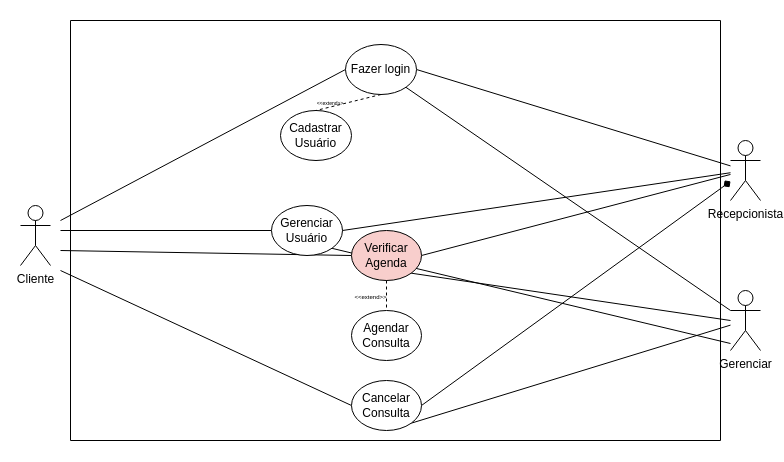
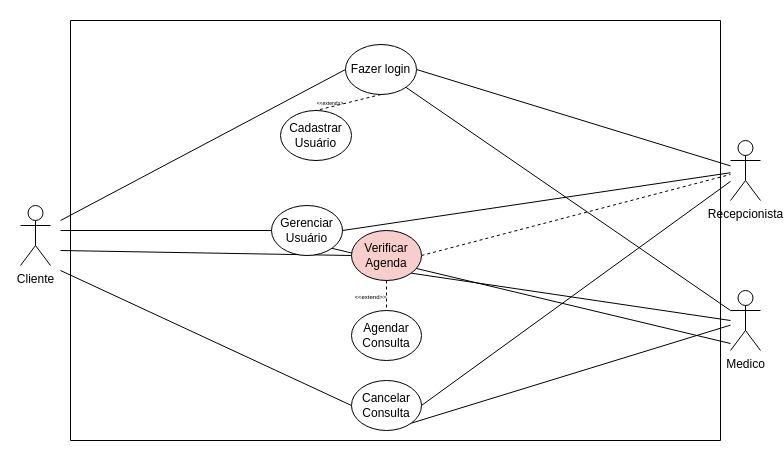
edge "Cancelar Consulta" -> "Recepcionista": arrowhead diamond -> none
edge "Recepcionista" -- "Verificar Agenda": style solid -> dashed
node "Gerenciar": label "Gerenciar" -> "Medico"
